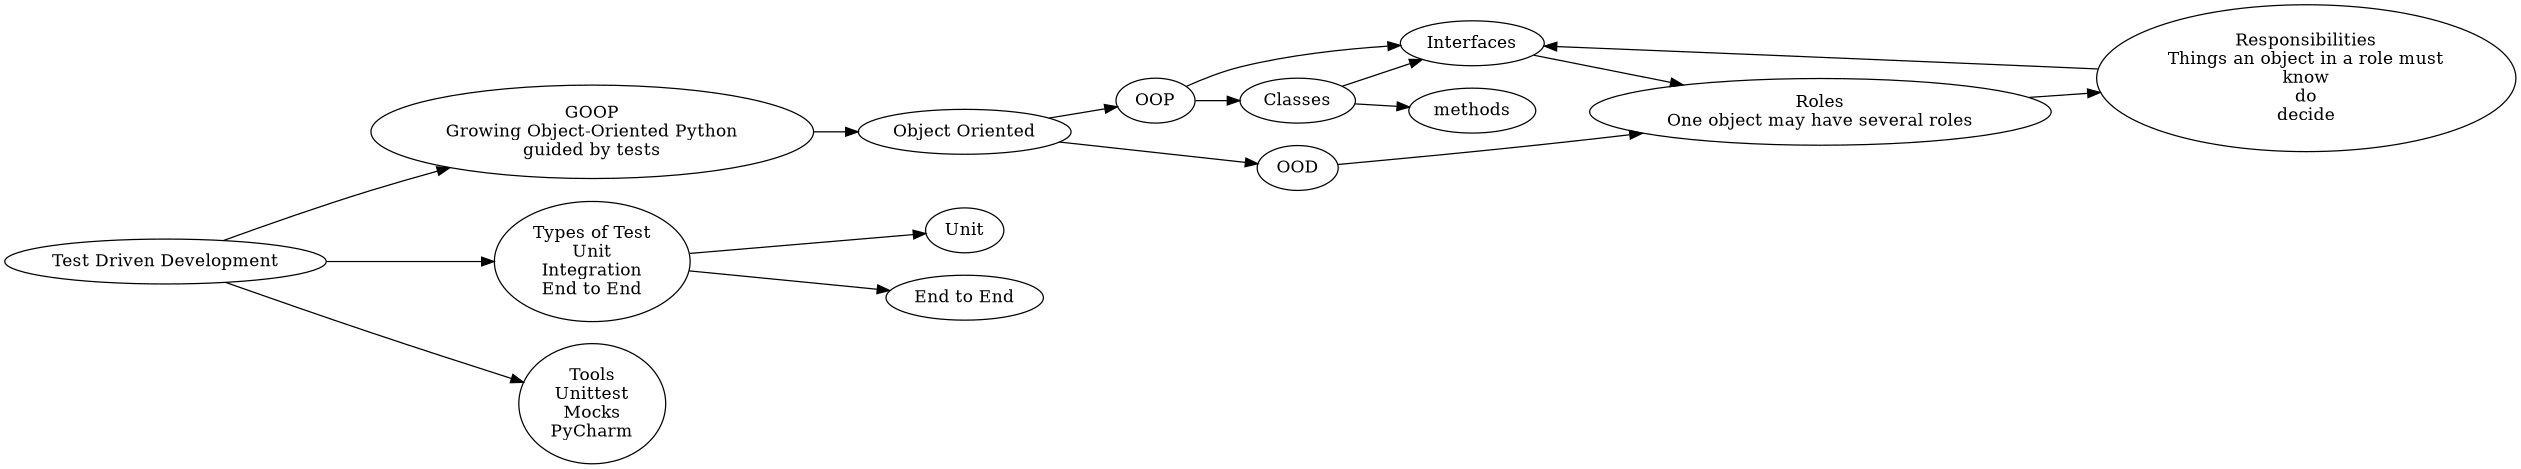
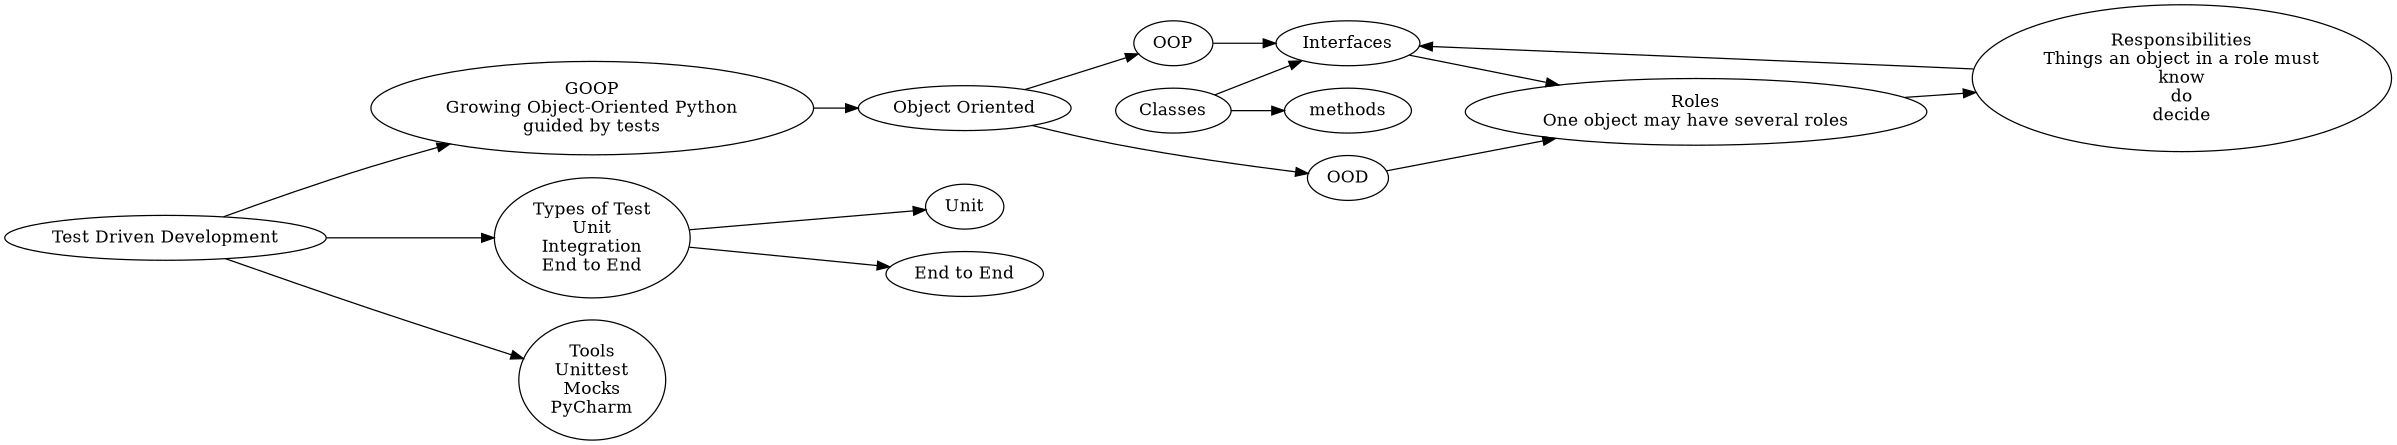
edge "OOP" -> "Classes": removed
